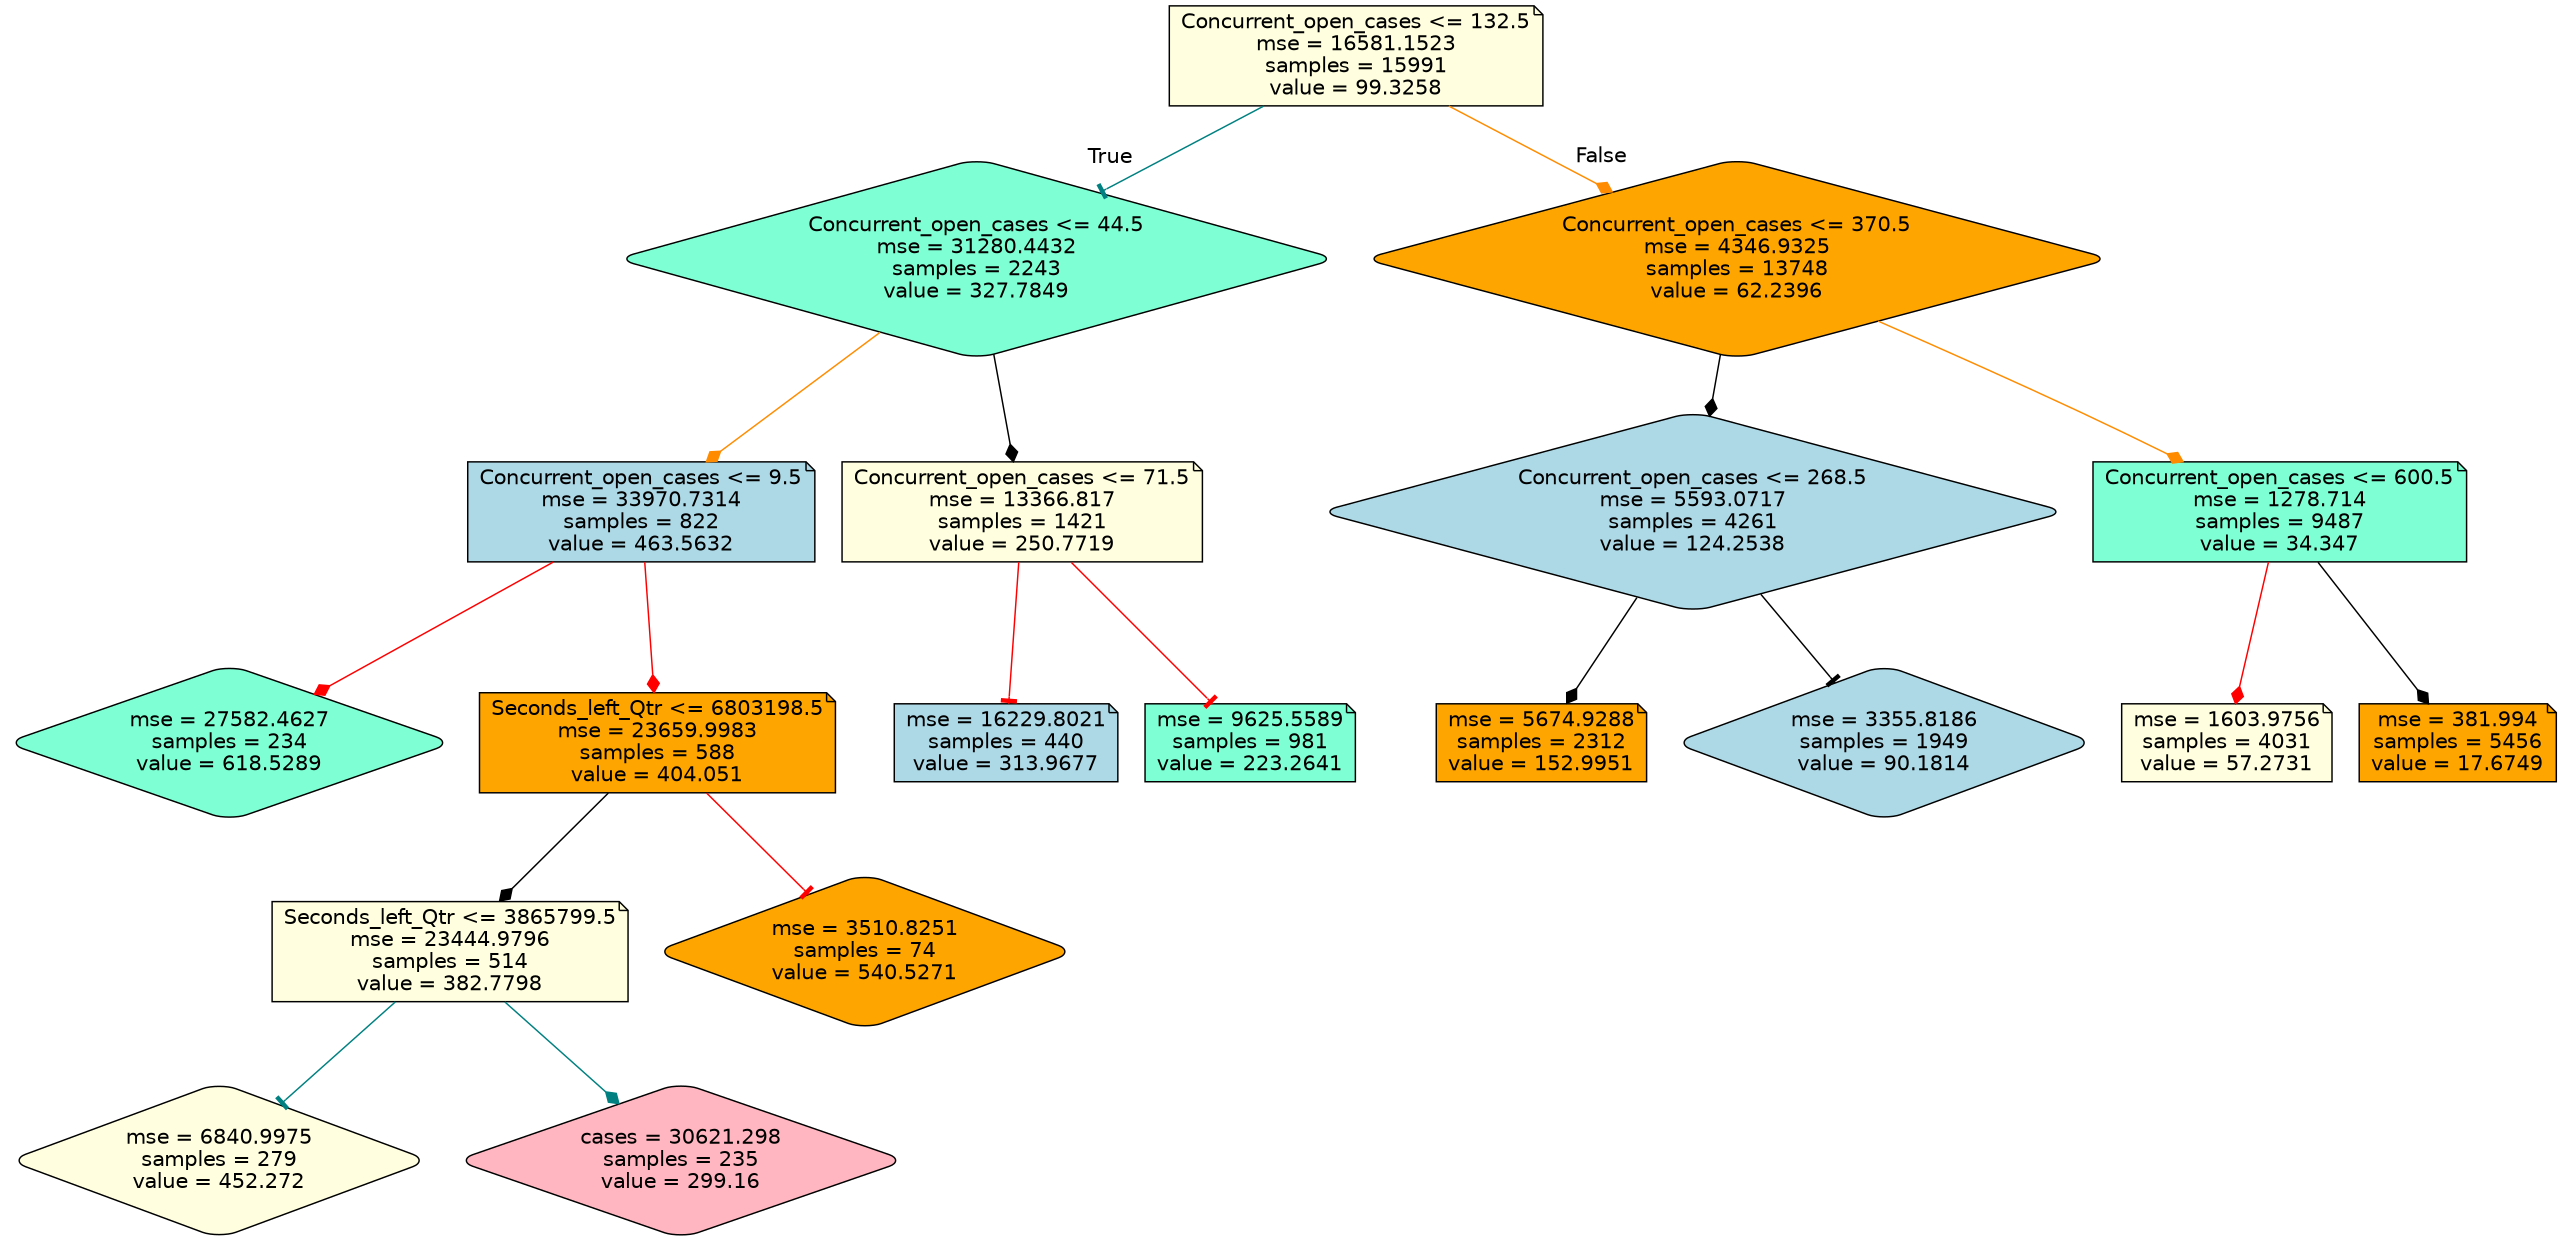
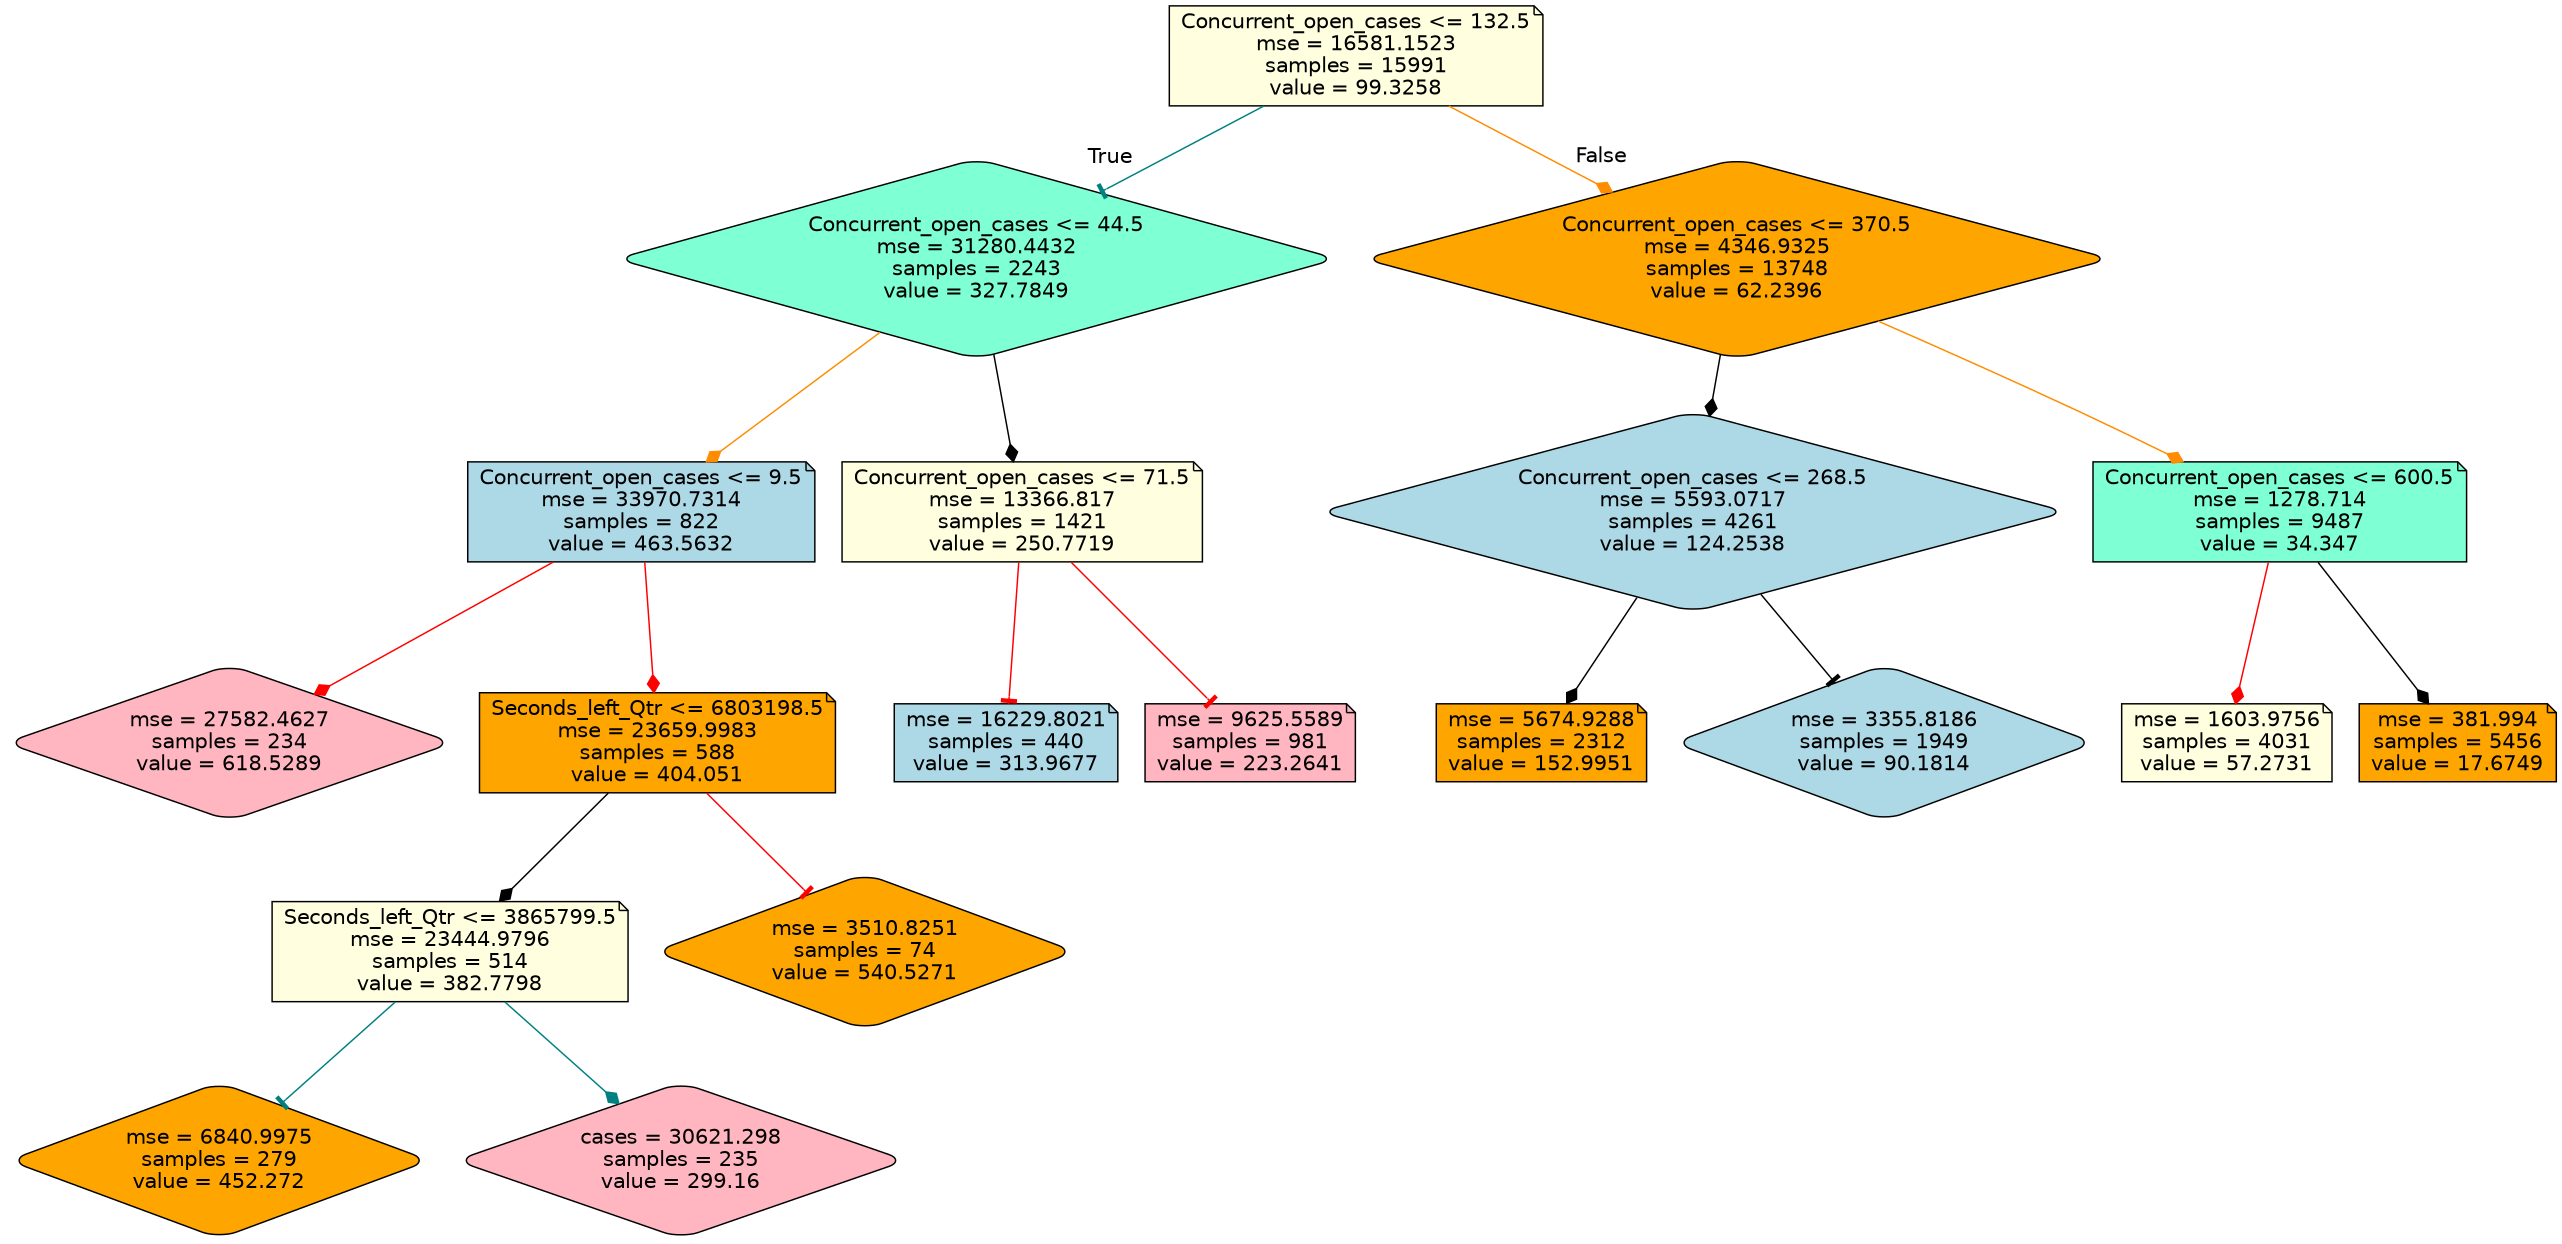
node "mse = 27582.4627 samples = 234 value = 618.5289": fillcolor aquamarine -> lightpink
node "mse = 9625.5589 samples = 981 value = 223.2641": fillcolor aquamarine -> lightpink
node "mse = 6840.9975 samples = 279 value = 452.272": fillcolor lightyellow -> orange
